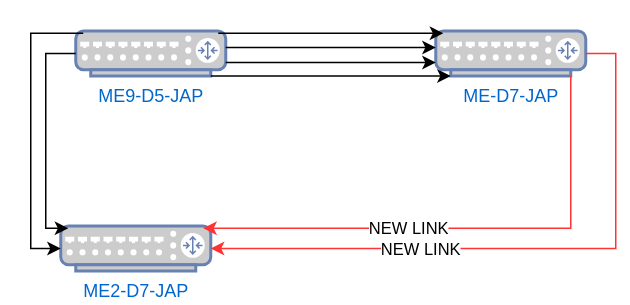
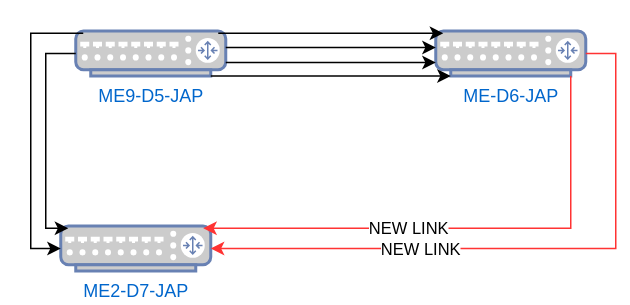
node "ME-D7-JAP": label "ME-D7-JAP" -> "ME-D6-JAP"
